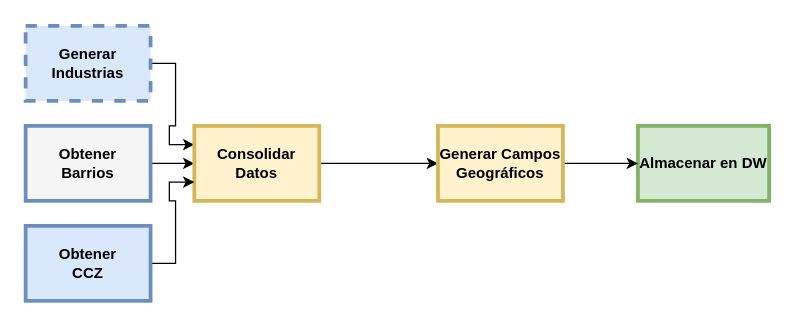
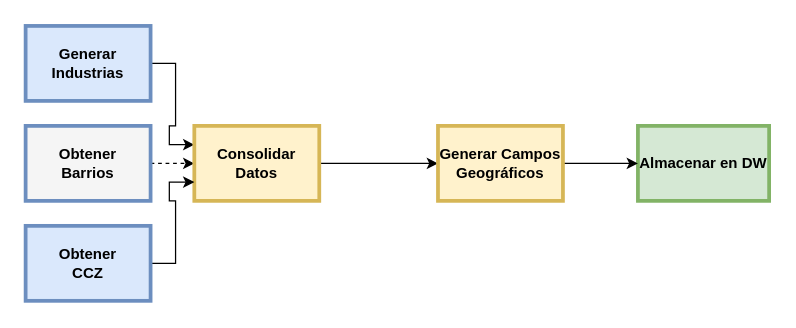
node "Generar Industrias": style dashed -> solid
edge "Obtener Barrios" -> "Consolidar Datos": style solid -> dashed
